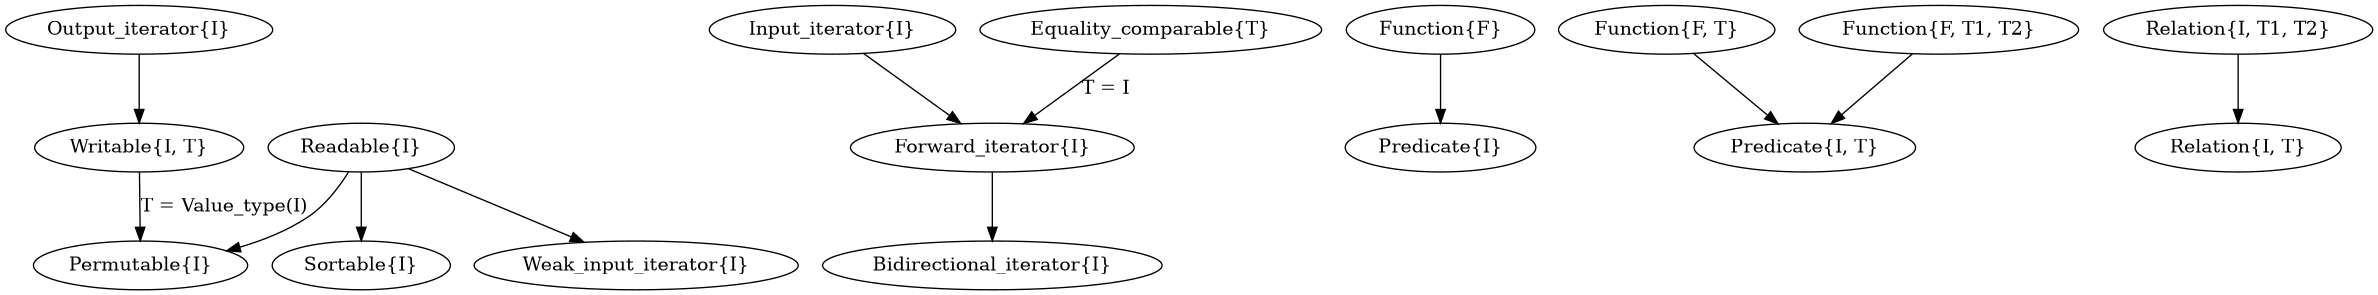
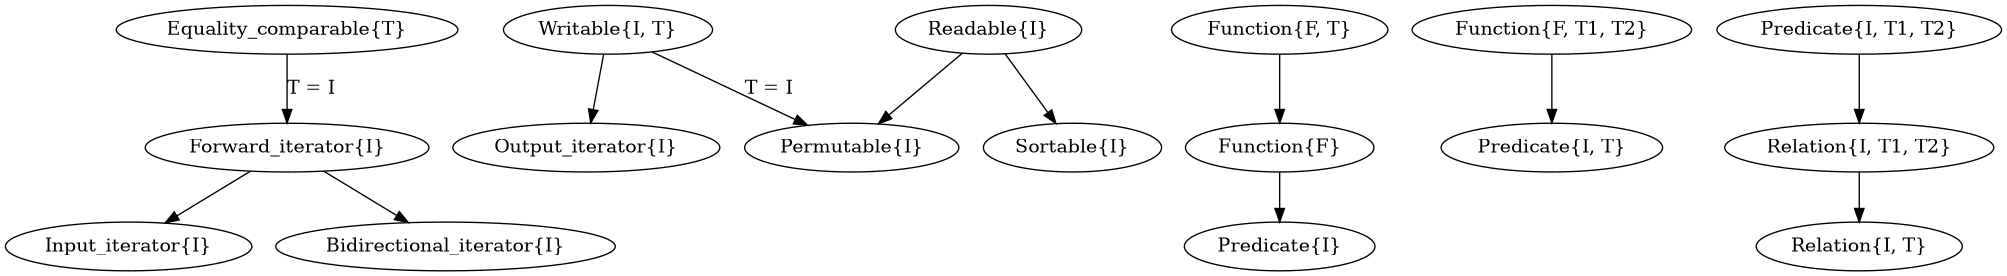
node "Predicate{I, T1, T2}": added
edge "Output_iterator{I}" -> "Writable{I, T}": reversed
edge "Function{F, T}" -> "Predicate{I, T}": now "Function{F, T}" -> "Function{F}"
edge "Input_iterator{I}" -> "Forward_iterator{I}": reversed
edge "Writable{I, T}" -> "Permutable{I}": label "T = Value_type(I)" -> "T = I"
node "Weak_input_iterator{I}": removed
